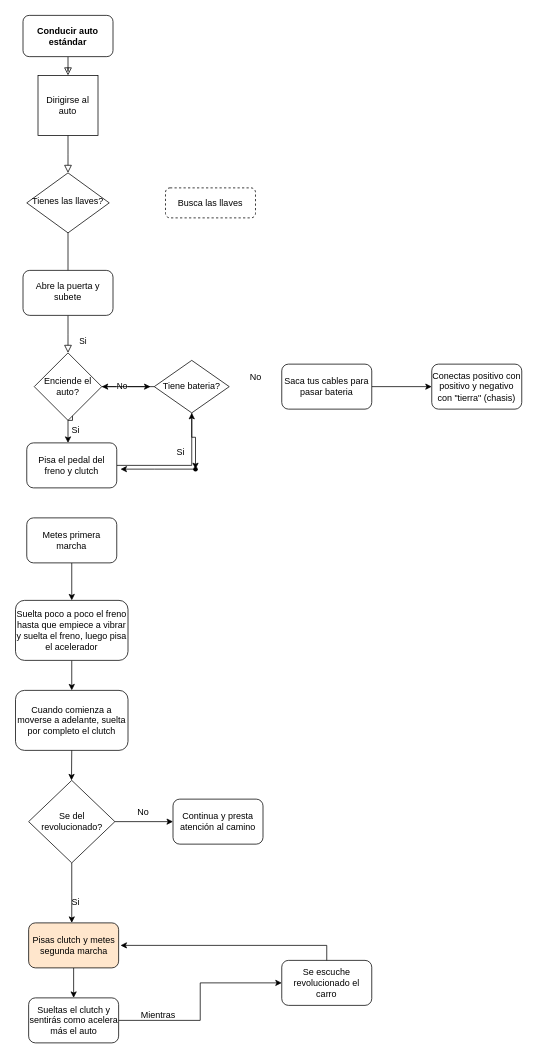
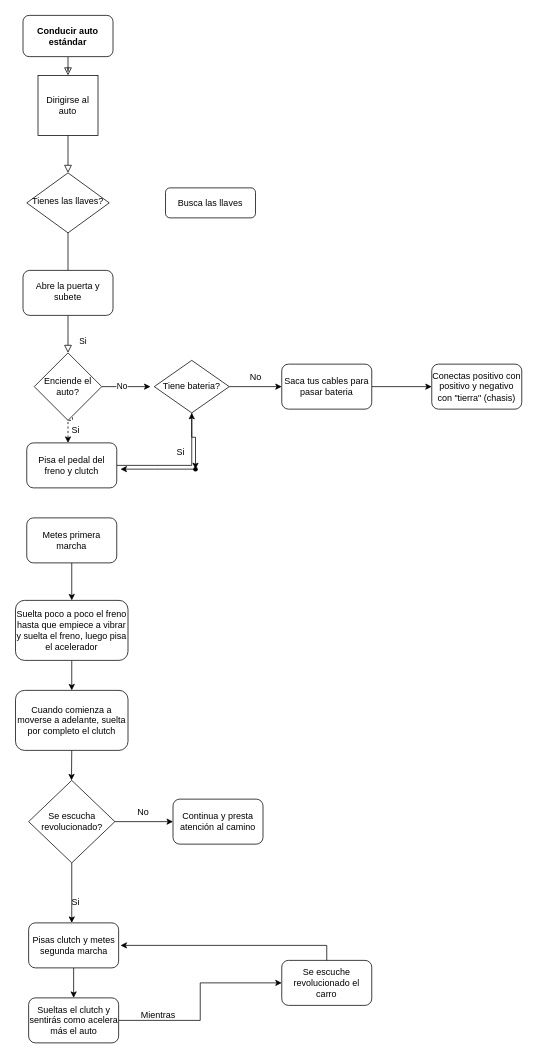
node "Busca las llaves": style dashed -> solid
edge "Tiene bateria?" -> "Enciende el auto?": now "Tiene bateria?" -> "Saca tus cables para pasar bateria"
edge "Enciende el auto?" -> "Pisa el pedal del freno y clutch": style solid -> dashed
node "Se del revolucionado?": label "Se del revolucionado?" -> "Se escucha revolucionado?"
node "Pisas clutch y metes segunda marcha": fillcolor #ffe6cc -> #ffffff
